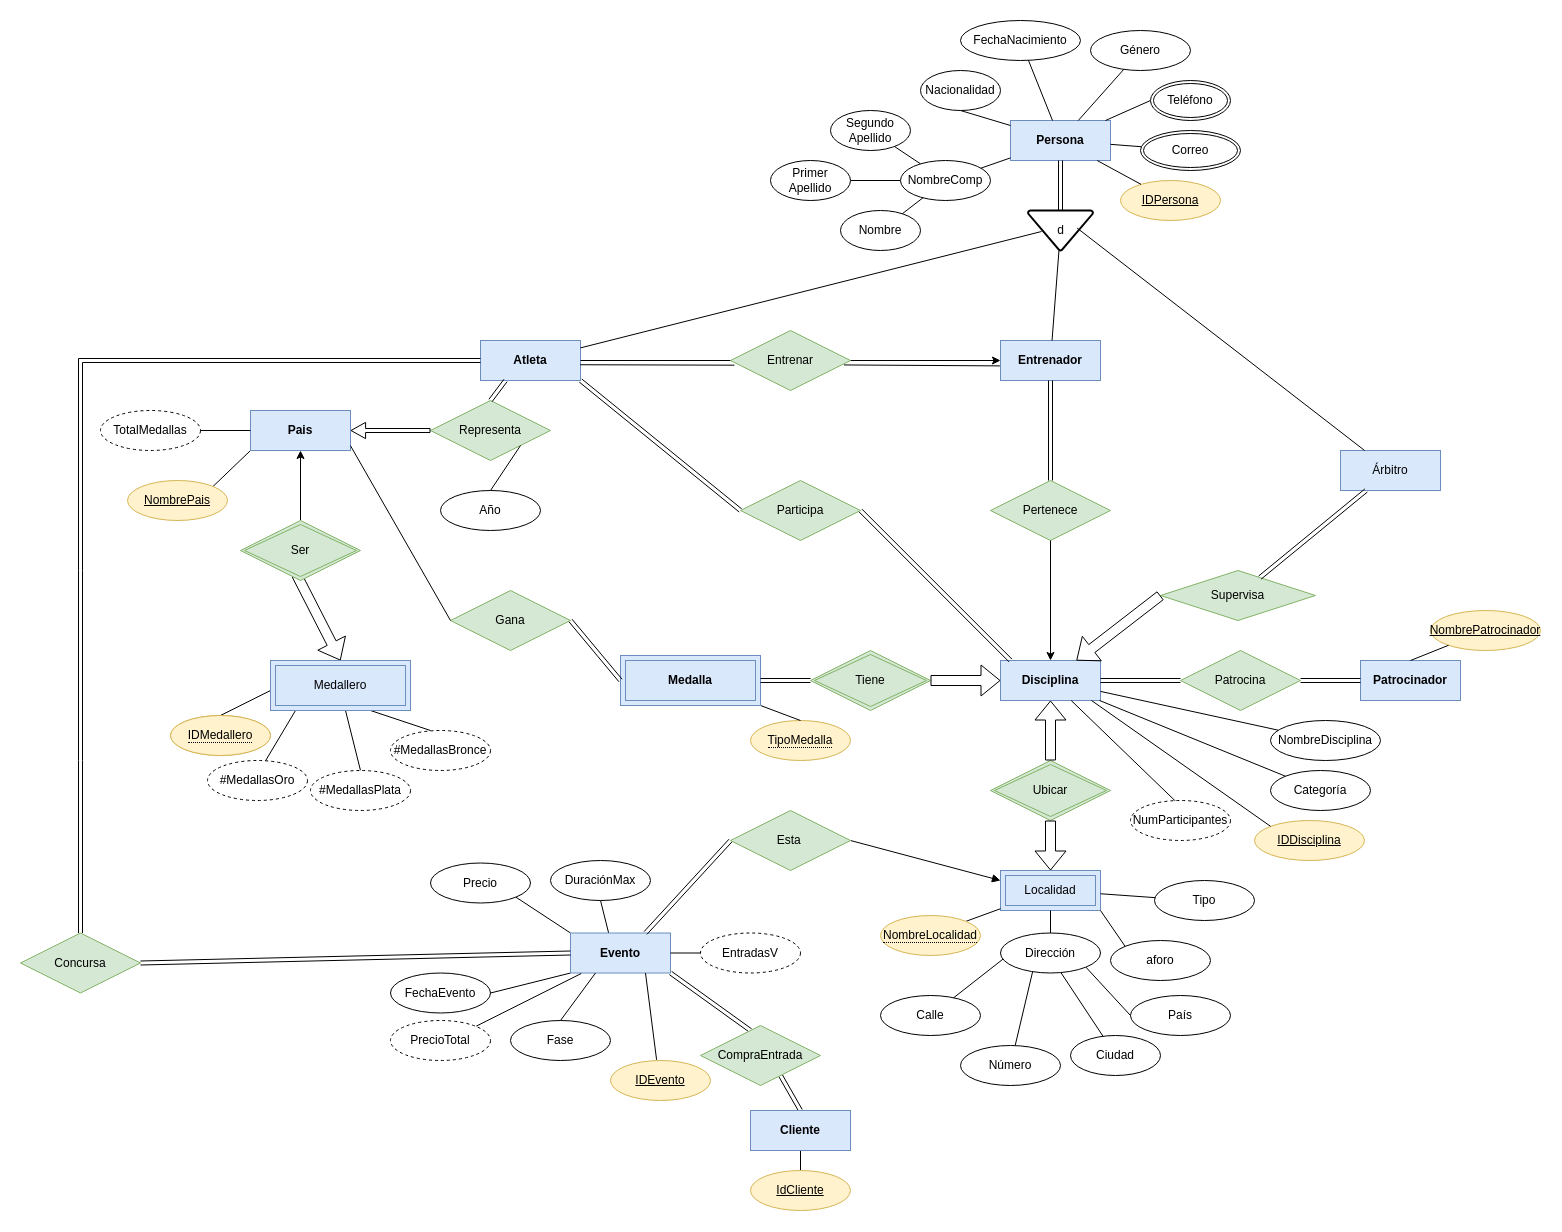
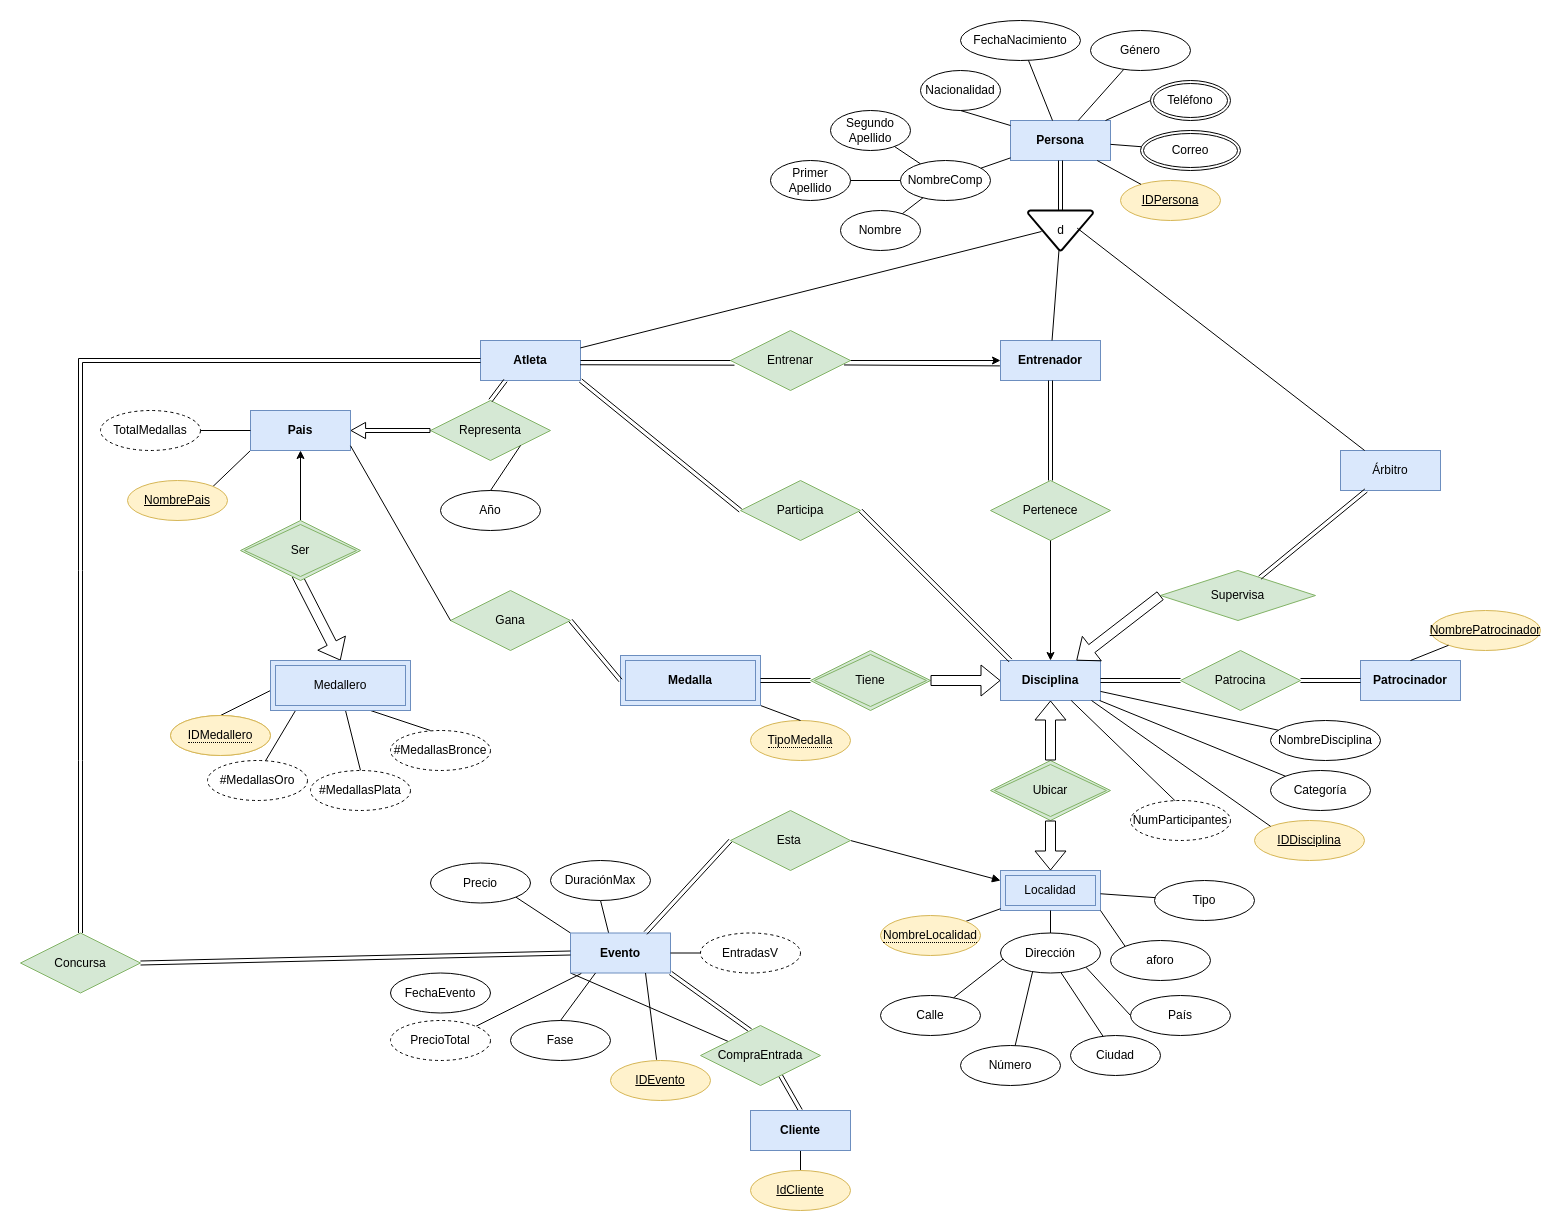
edge "Evento" -- "FechaEvento": now "Evento" -- "CompraEntrada"
